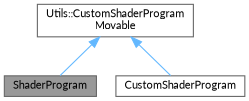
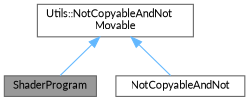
node "Utils::CustomShaderProgram Movable": label "Utils::CustomShaderProgram Movable" -> "Utils::NotCopyableAndNot Movable"
node "CustomShaderProgram": label "CustomShaderProgram" -> "NotCopyableAndNot"
